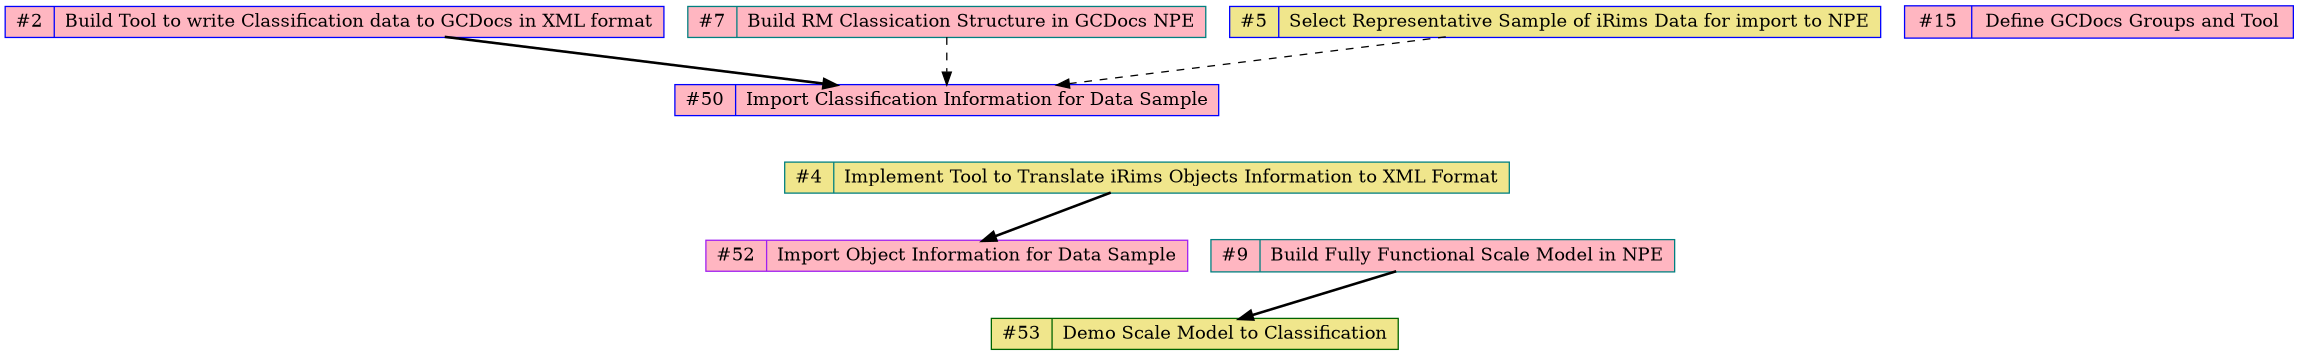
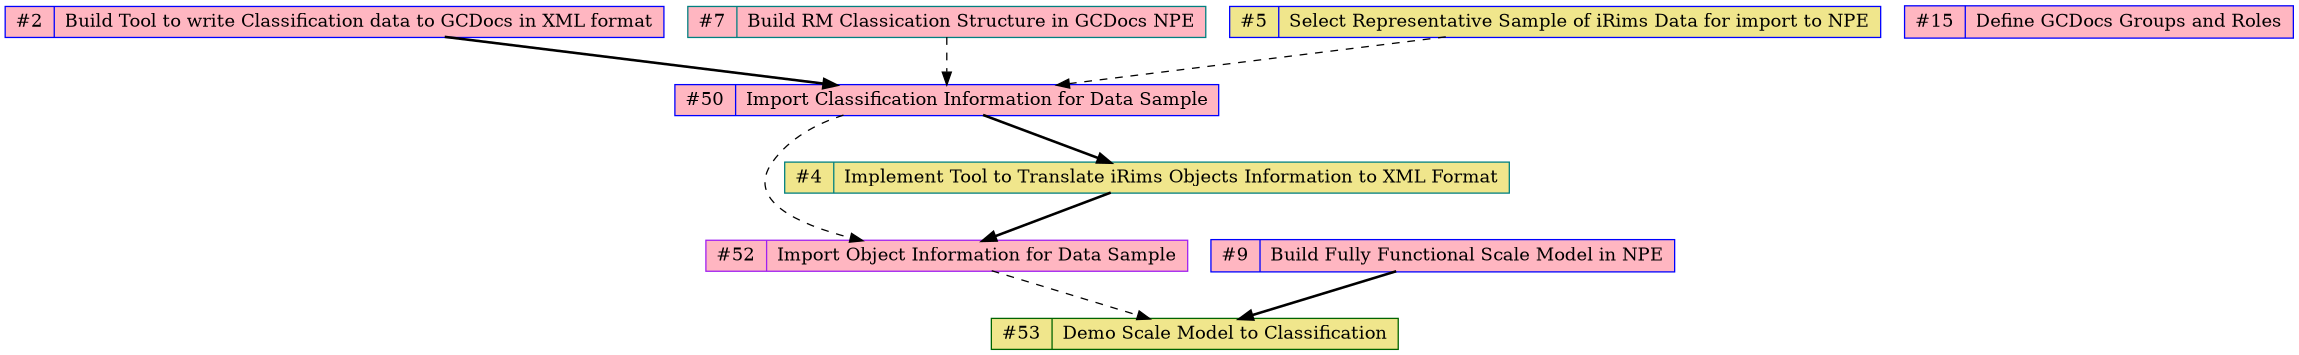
node "#15": text "Define GCDocs Groups and Tool" -> "Define GCDocs Groups and Roles"
edge "#50" -> "#4": added
edge "#50" -> "#52": added
node "#9": color teal -> blue
edge "#52" -> "#53": added
